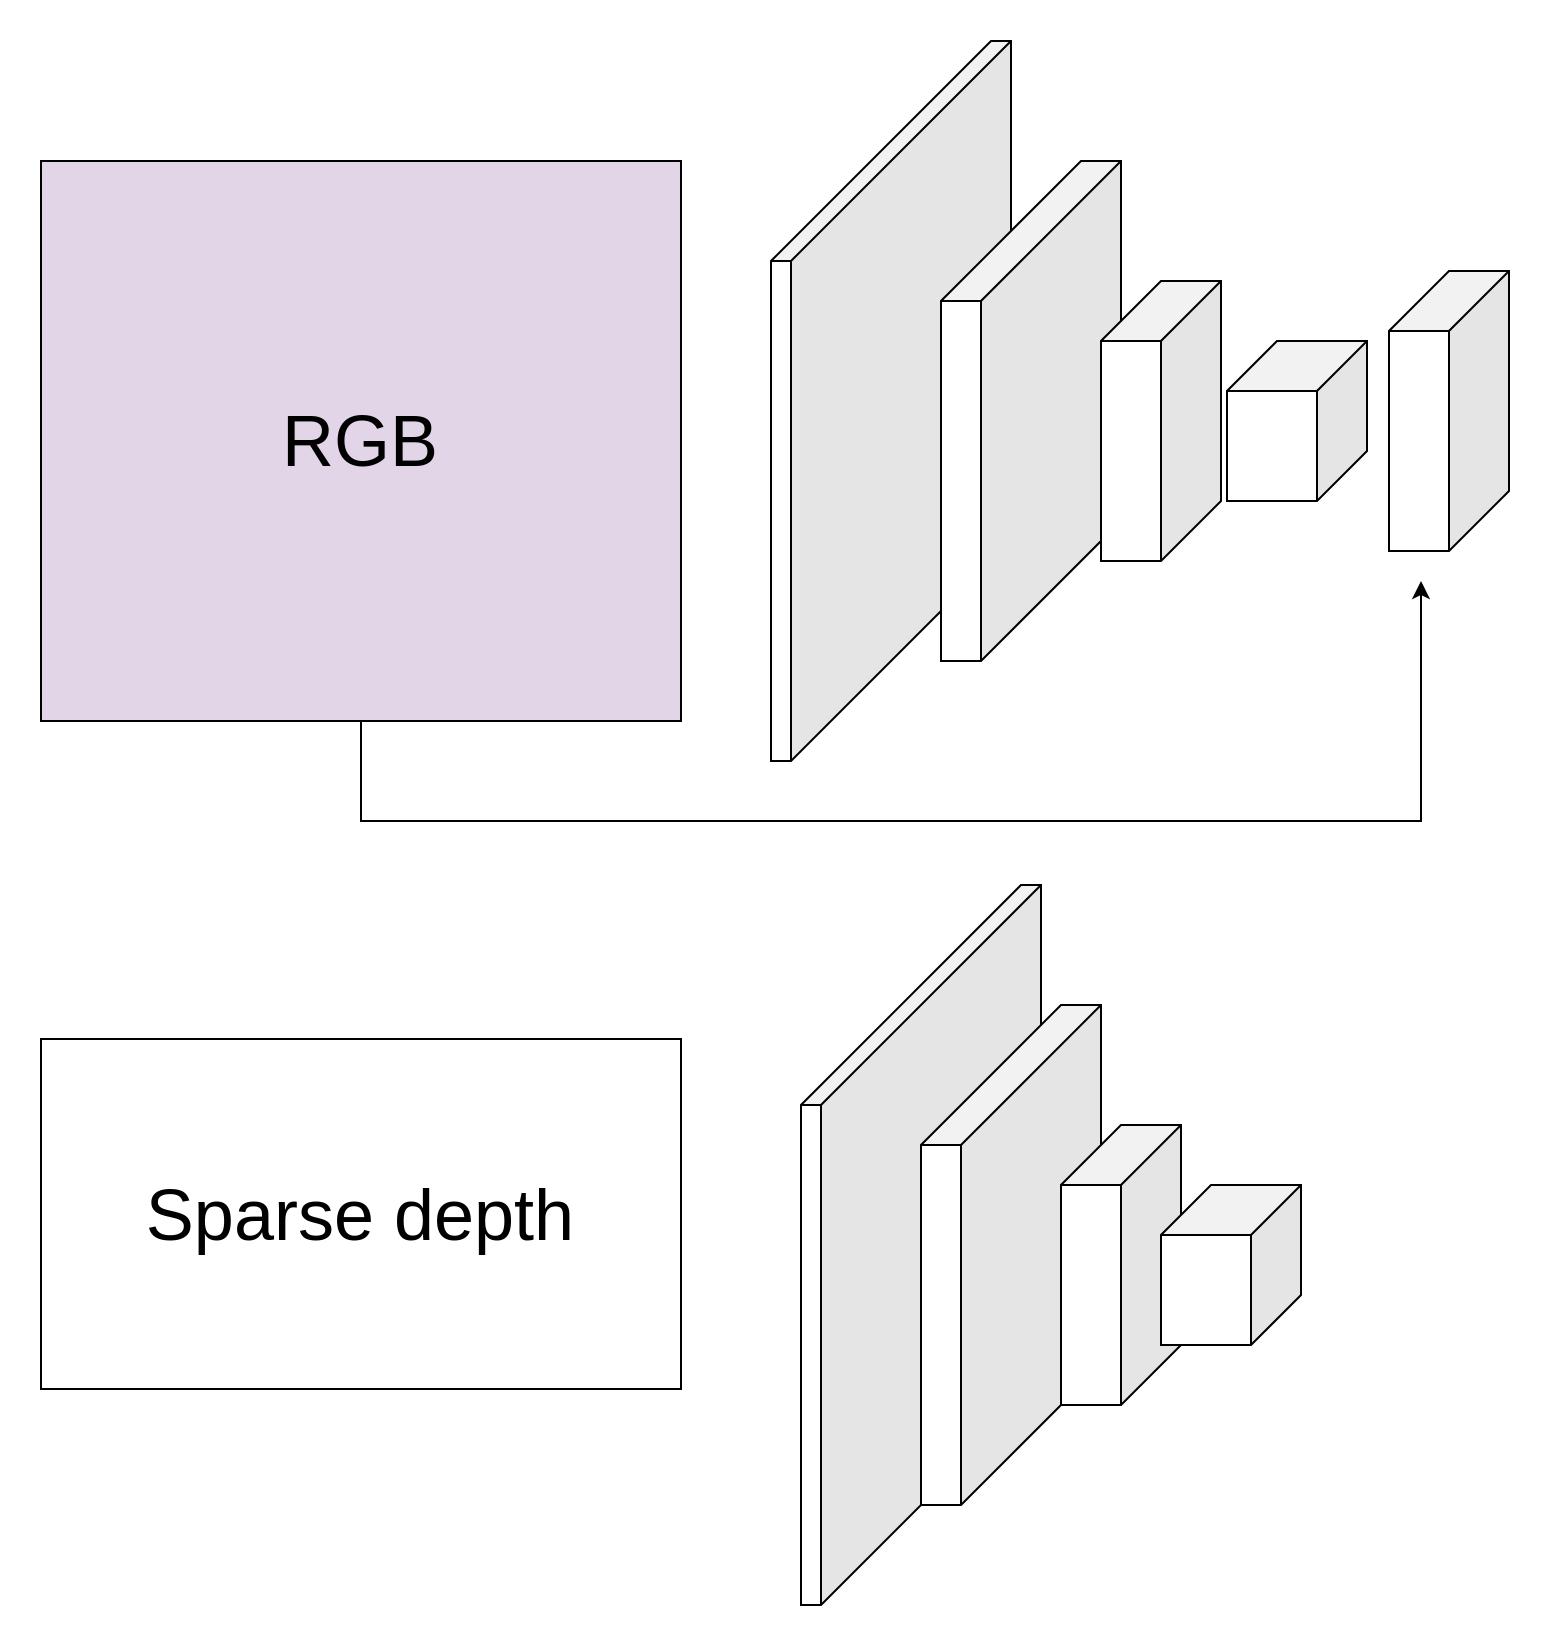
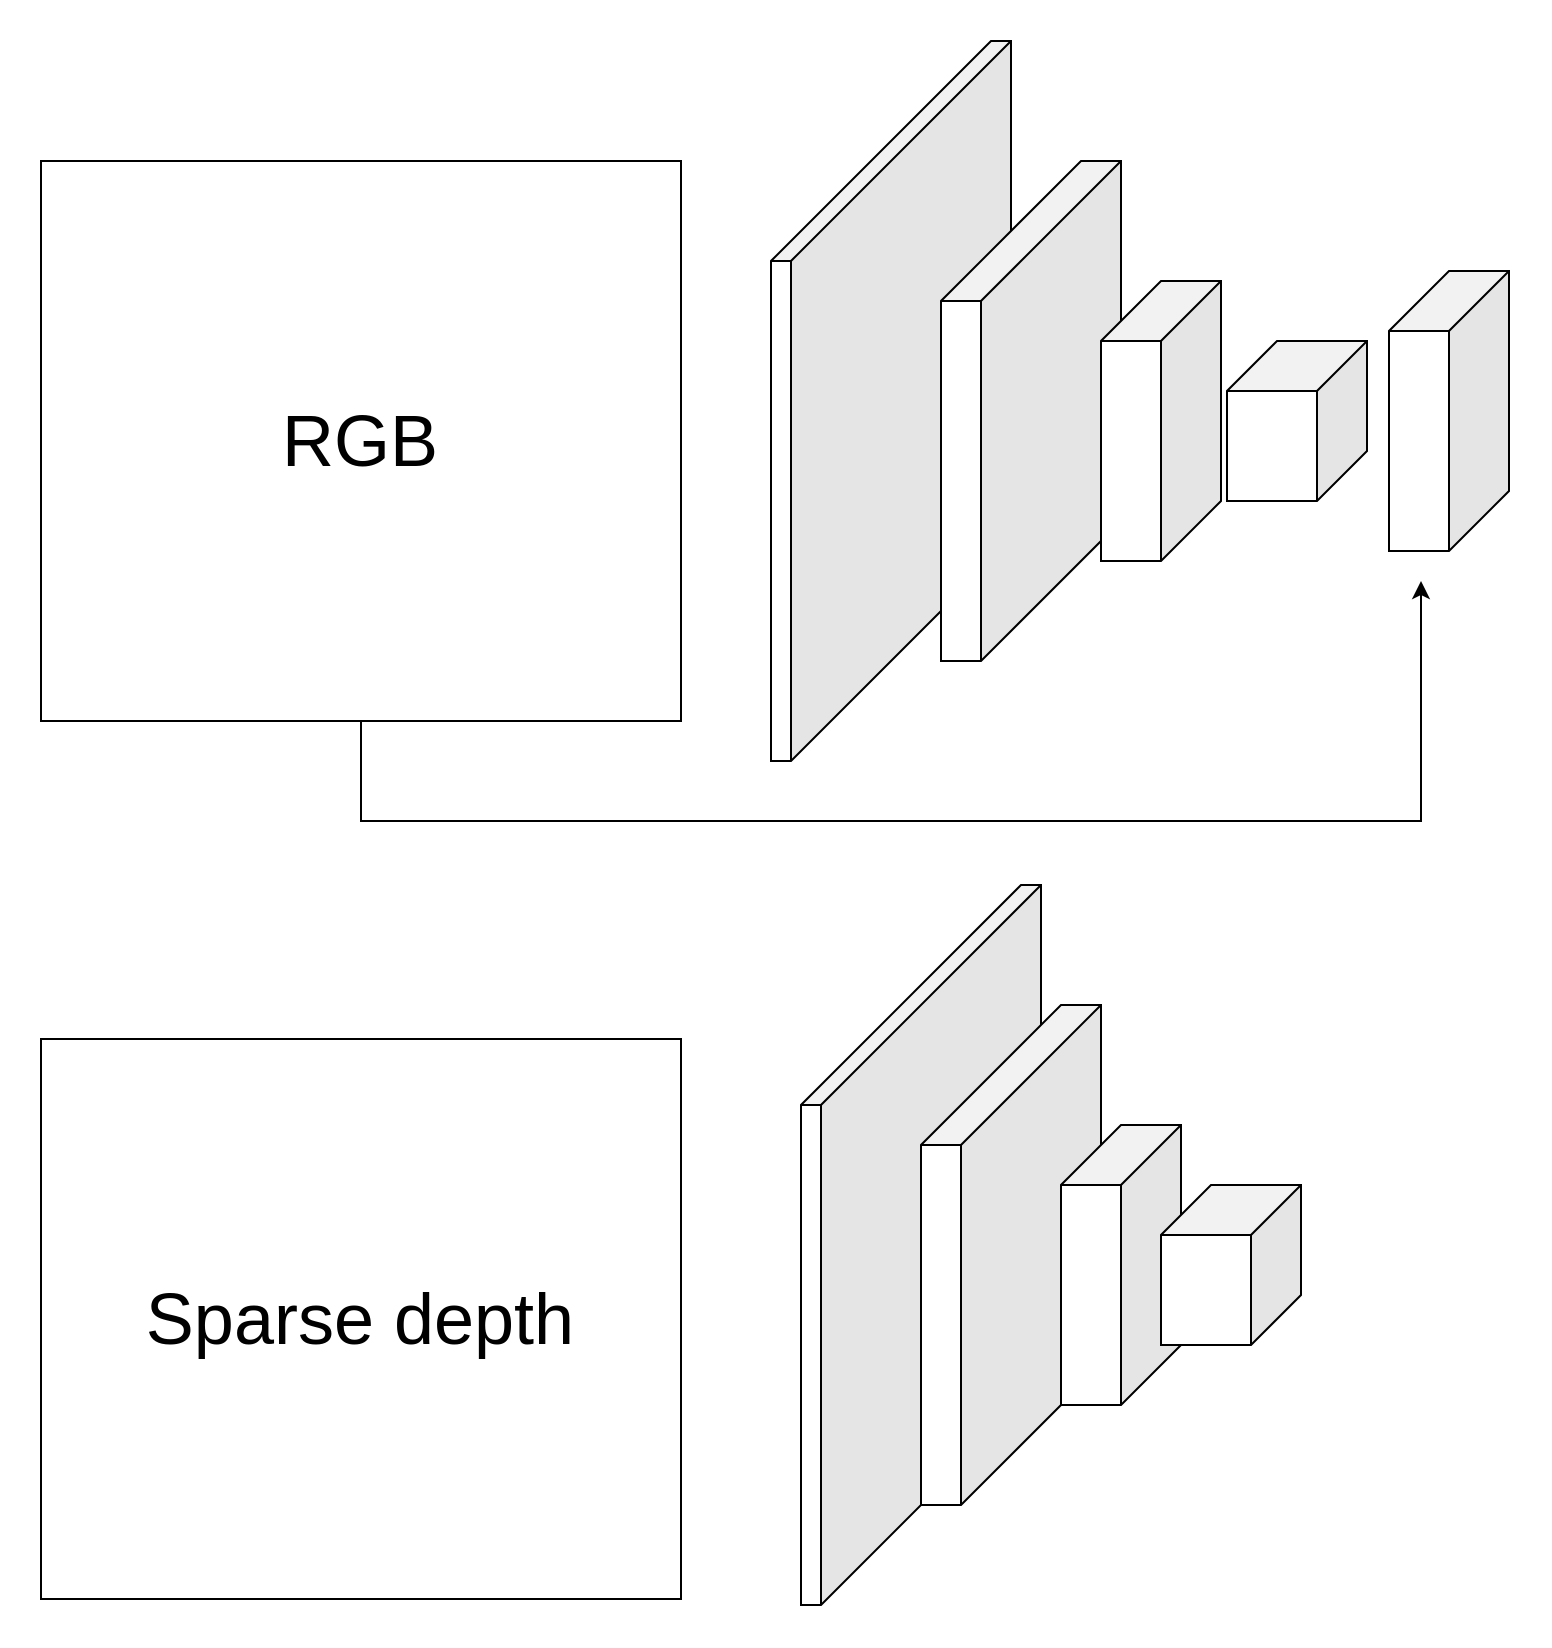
node "RGB": fillcolor #e1d5e7 -> #ffffff
node "Sparse depth": size 640x350 -> 640x560
